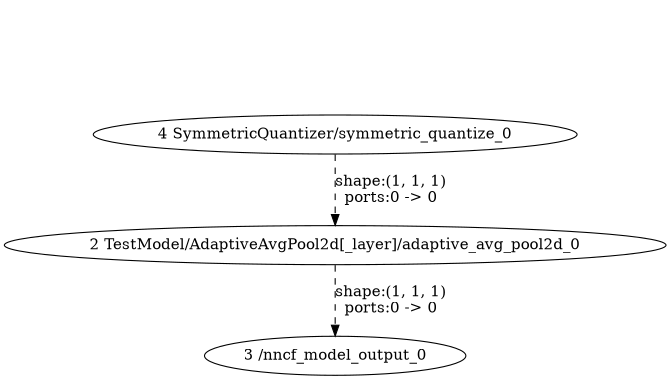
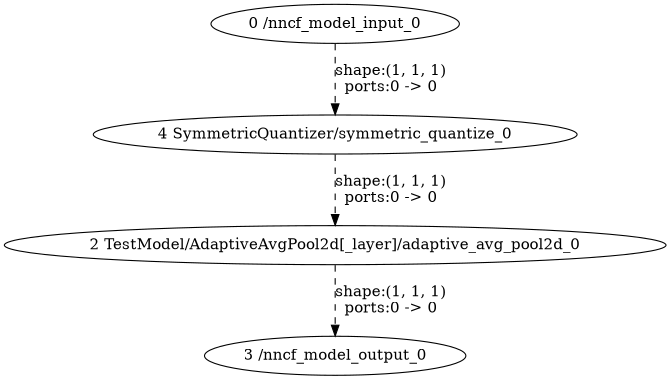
node "0 /nncf_model_input_0": added
